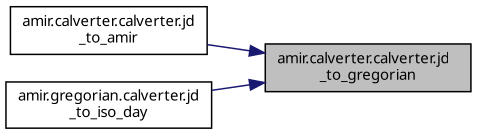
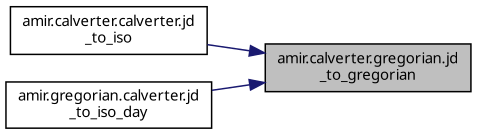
node "amir.calverter.calverter.jd _to_amir": label "amir.calverter.calverter.jd _to_amir" -> "amir.calverter.calverter.jd _to_iso"
node "amir.calverter.calverter.jd _to_gregorian": label "amir.calverter.calverter.jd _to_gregorian" -> "amir.calverter.gregorian.jd _to_gregorian"
